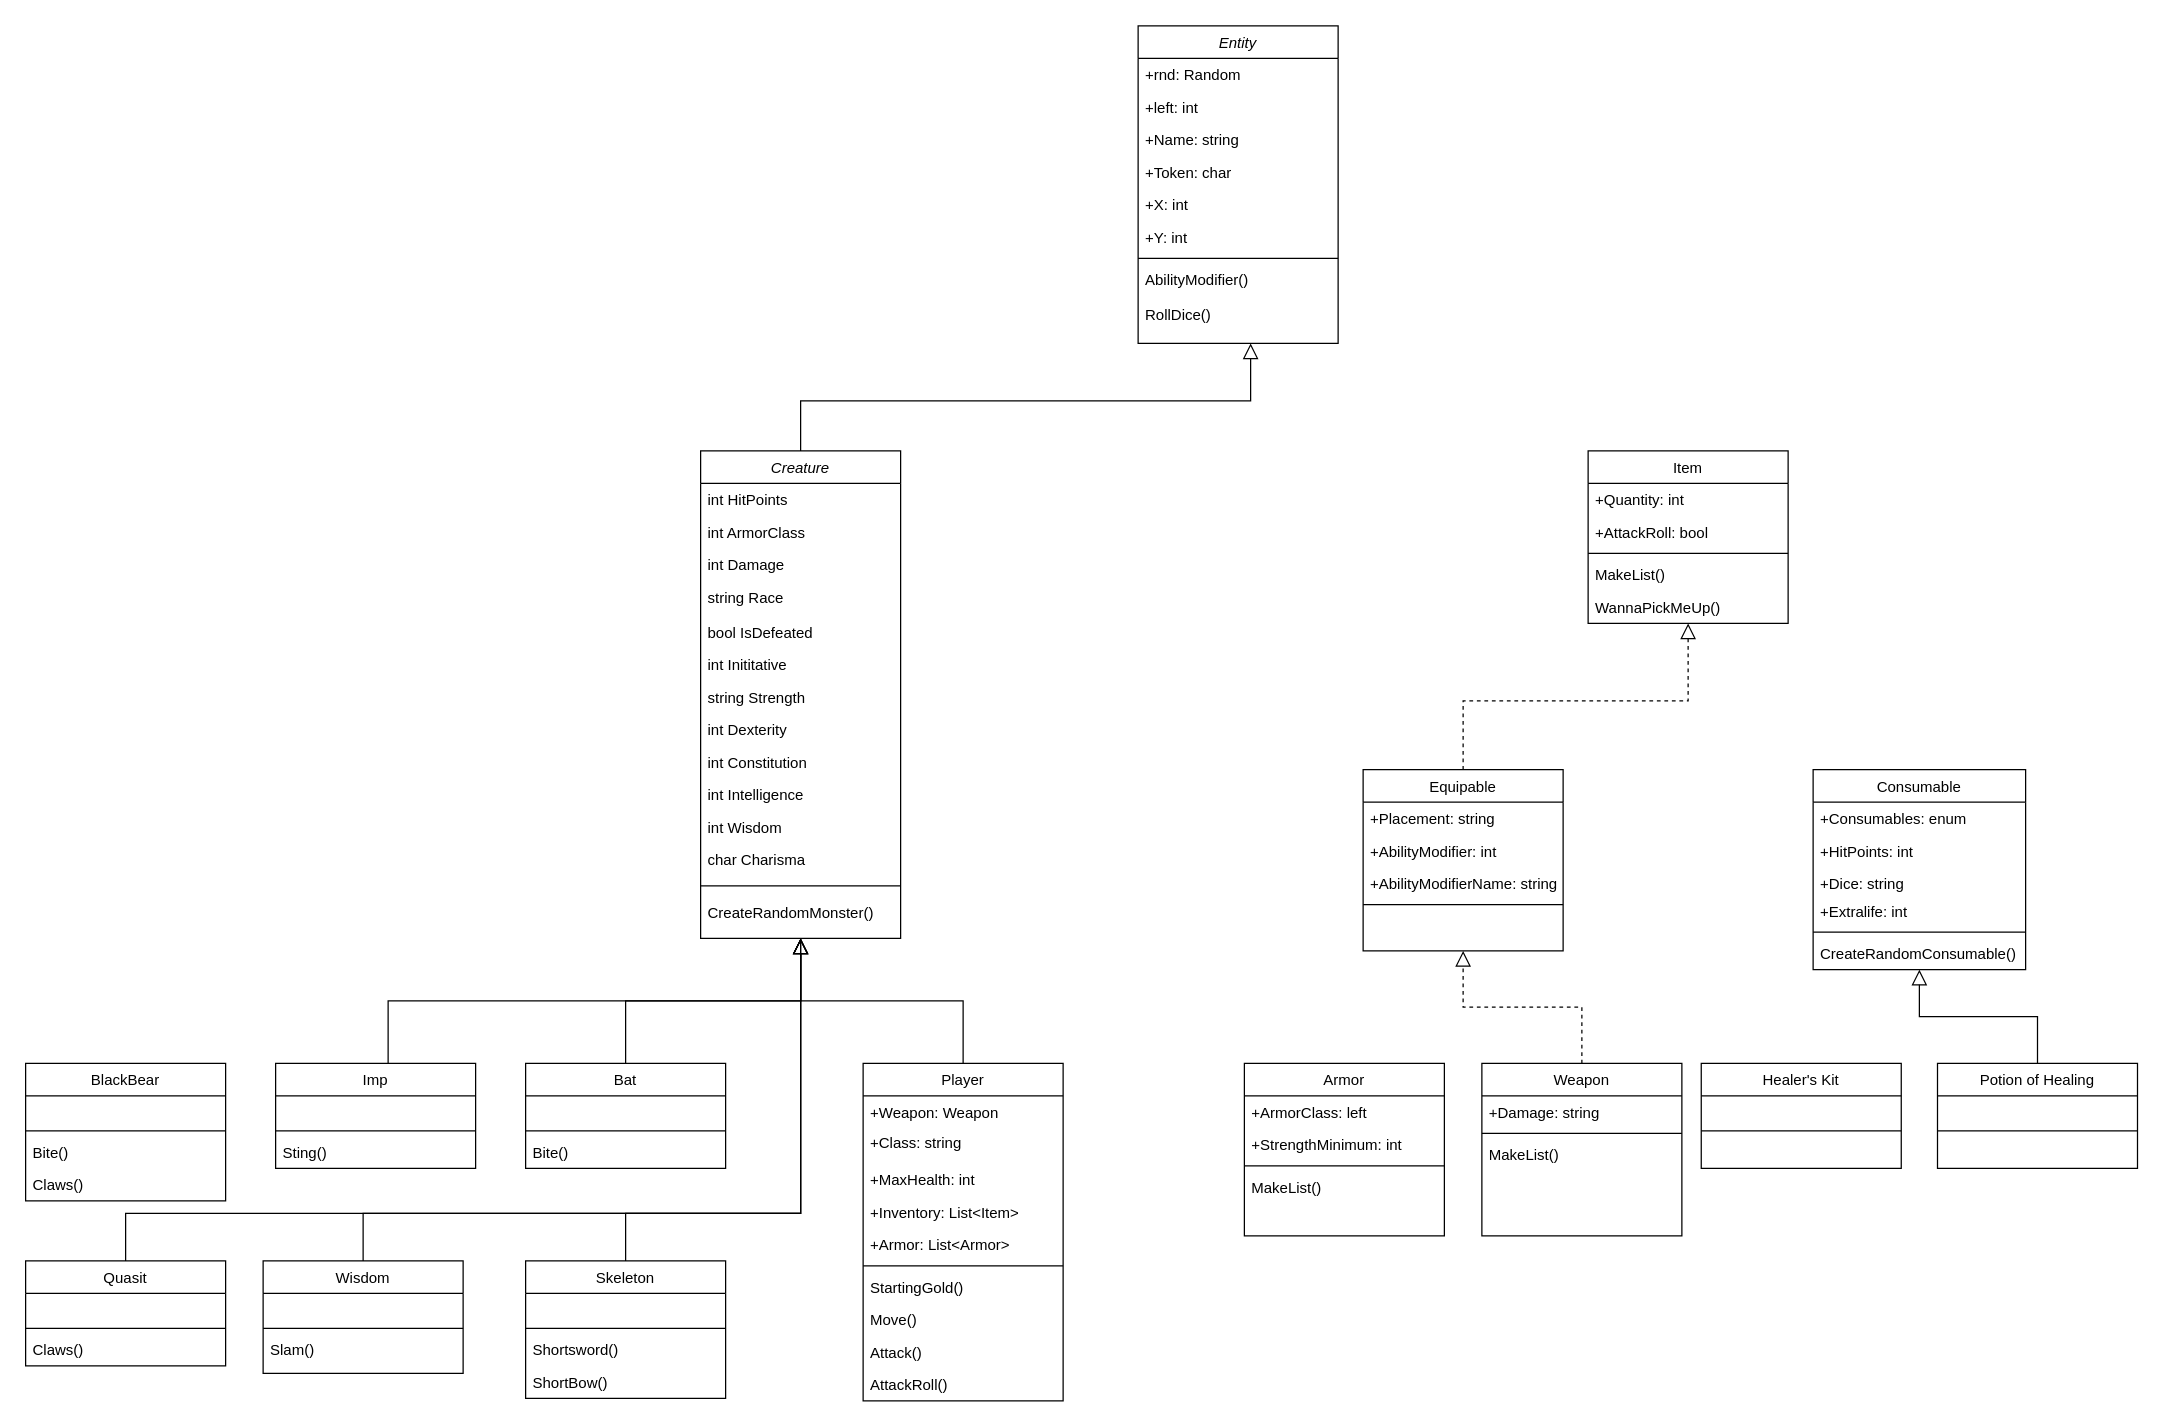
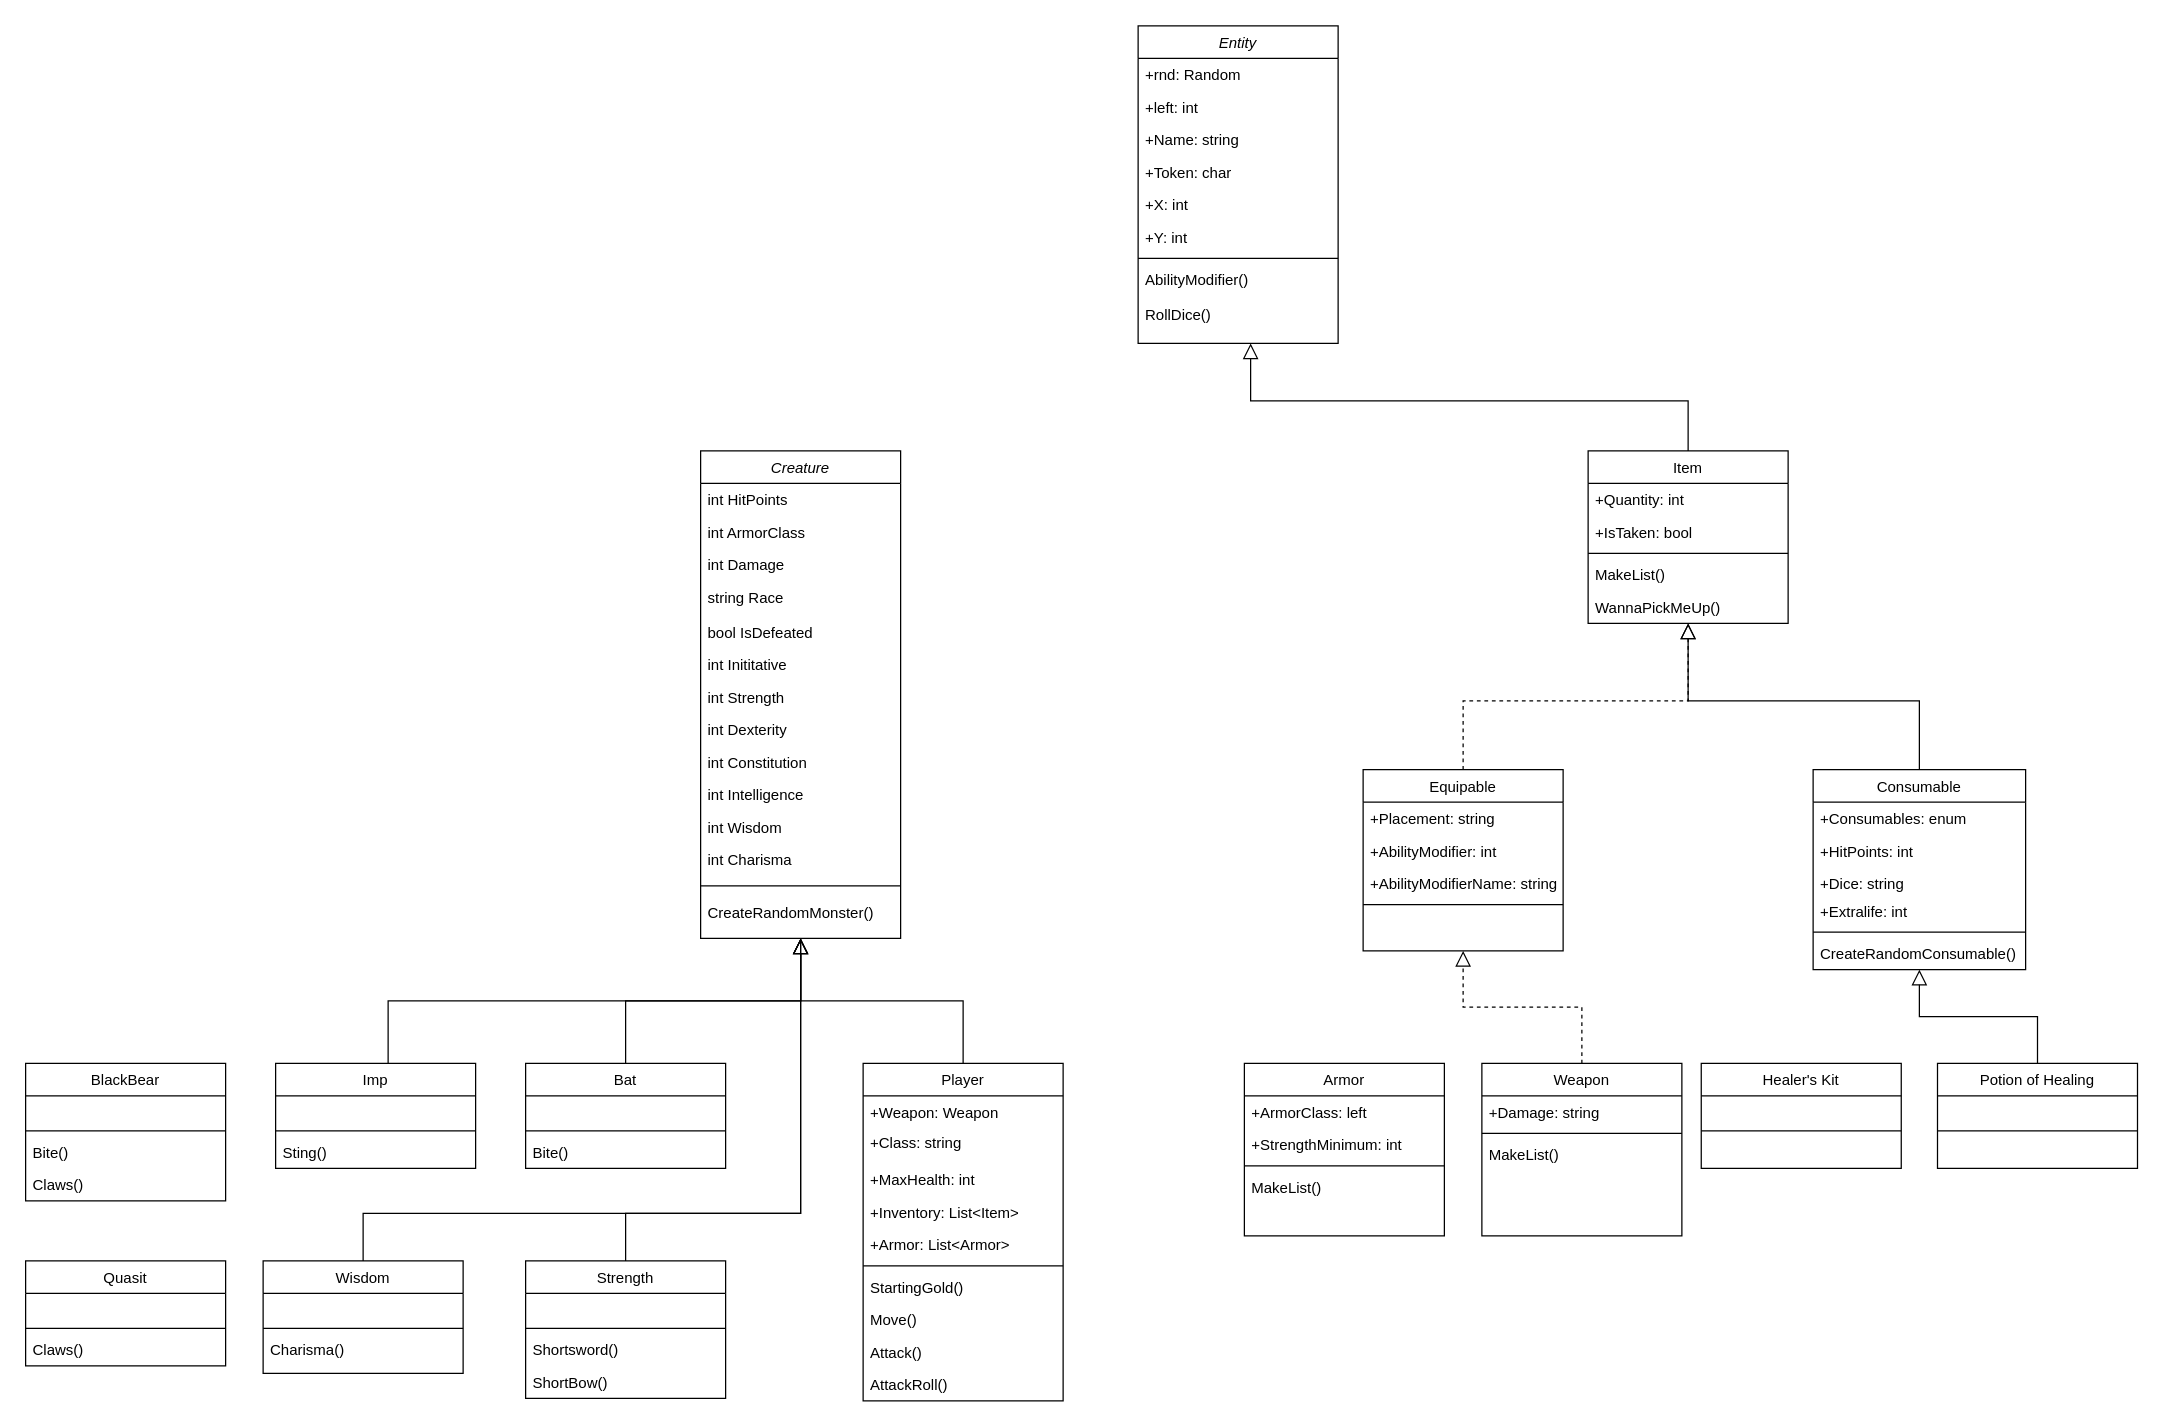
edge "Creature" -> "RollDice()": removed
edge "Item" -> "Entity": added
node "+AttackRoll: bool": label "+AttackRoll: bool" -> "+IsTaken: bool"
node "string Strength": label "string Strength" -> "int Strength"
edge "Consumable" -> "Item": added
node "char Charisma": label "char Charisma" -> "int Charisma"
edge "Quasit" -> "Creature": removed
node "Skeleton": label "Skeleton" -> "Strength"
node "Slam()": label "Slam()" -> "Charisma()"
